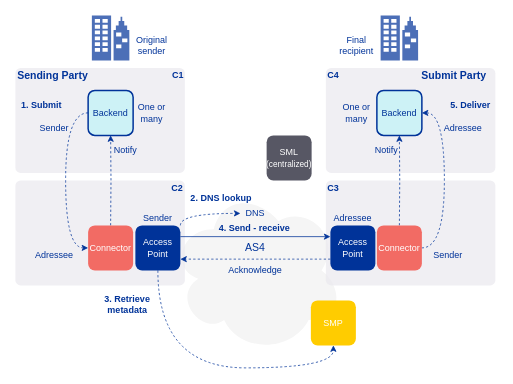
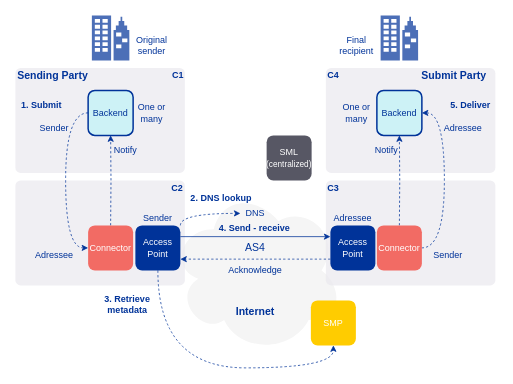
node "Internet": added
